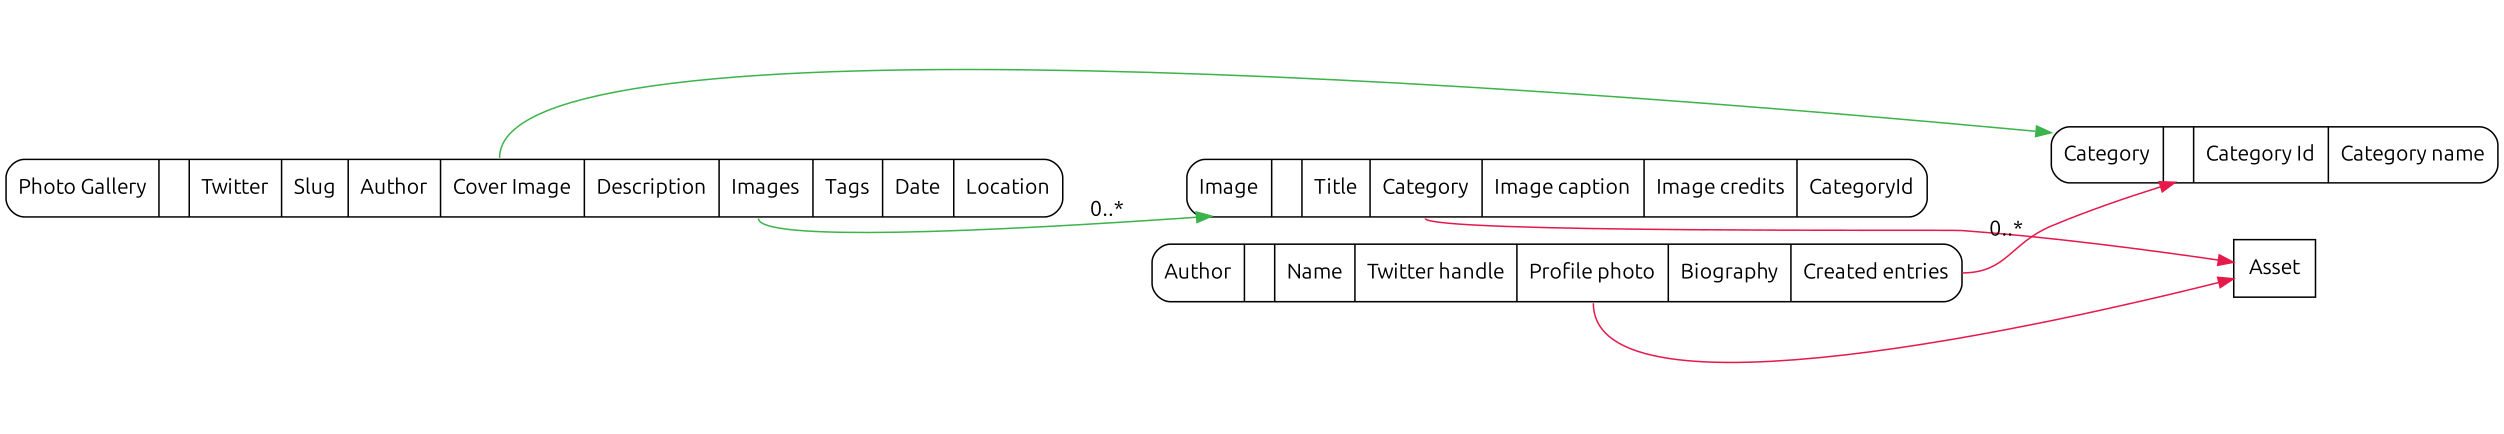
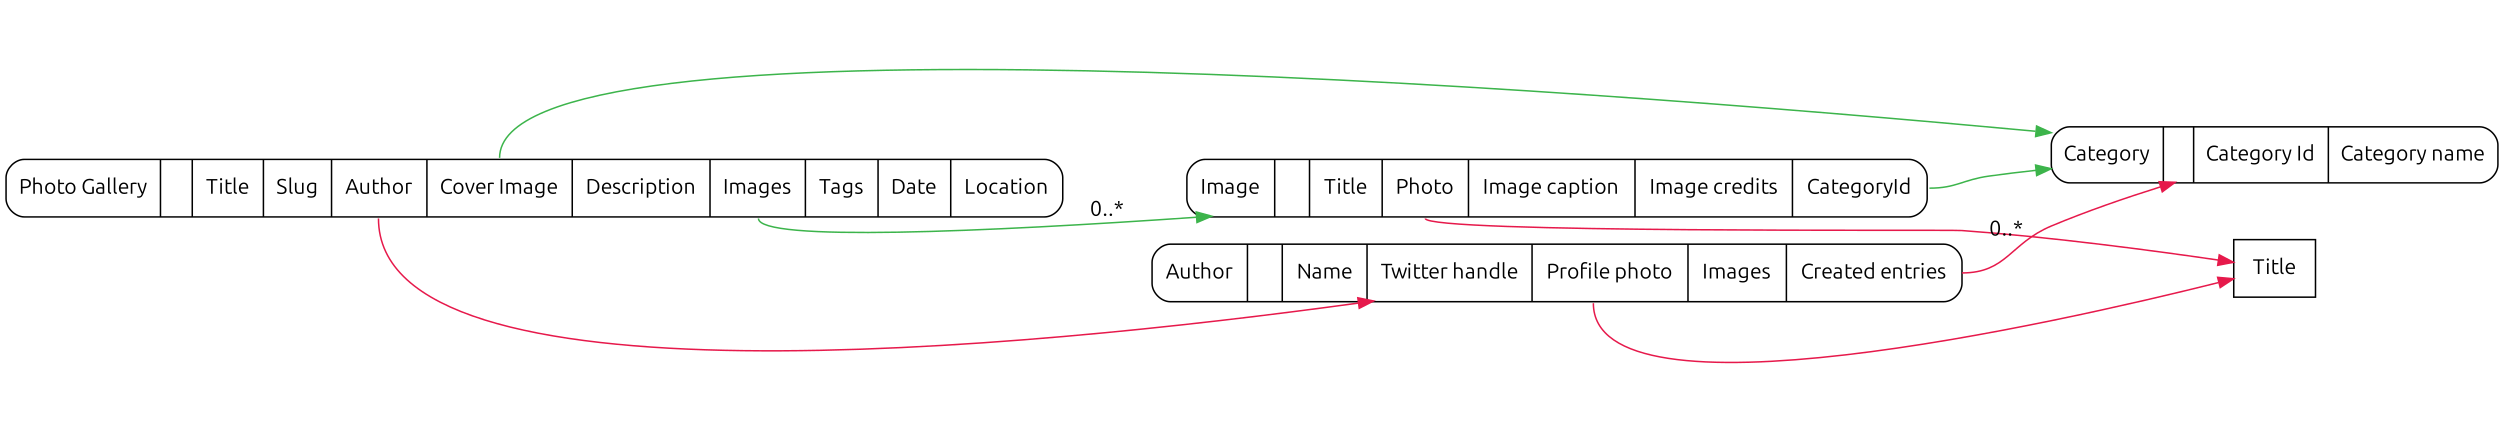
edge "Image" -> "Category": added
node "Photo Gallery": text "Twitter" -> "Title"
node "Image": text "Category" -> "Photo"
node "Asset": label "Asset" -> "Title"
node "Author": text "Biography" -> "Images"
edge "Photo Gallery" -> "Author": added
